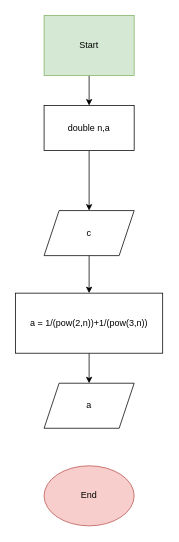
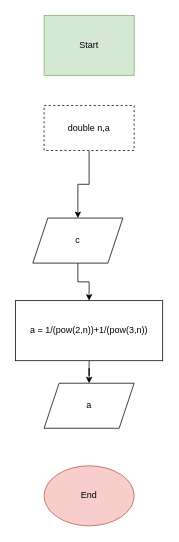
edge "Start" -> "double n,a": removed
node "double n,a": style solid -> dashed
node "c": moved (89, 233) -> (78, 240)
node "a = 1/(pow(2,n))+1/(pow(3,n))": moved (89, 323) -> (89, 330)
